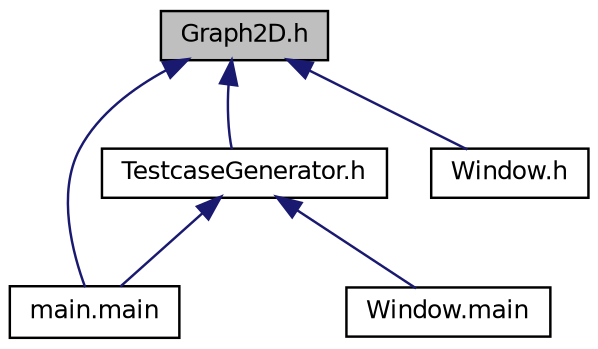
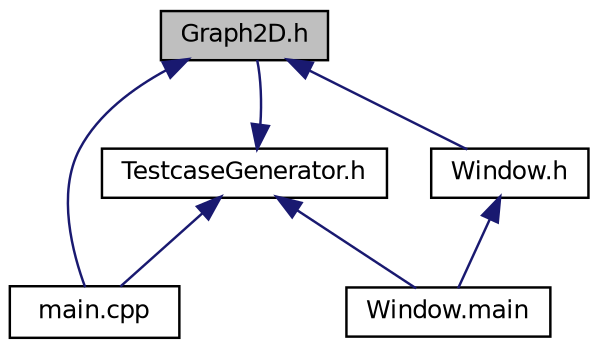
edge "TestcaseGenerator.h" -> "Graph2D.h": reversed
edge "Window.main" -> "Window.h": added
node "main.main": label "main.main" -> "main.cpp"
